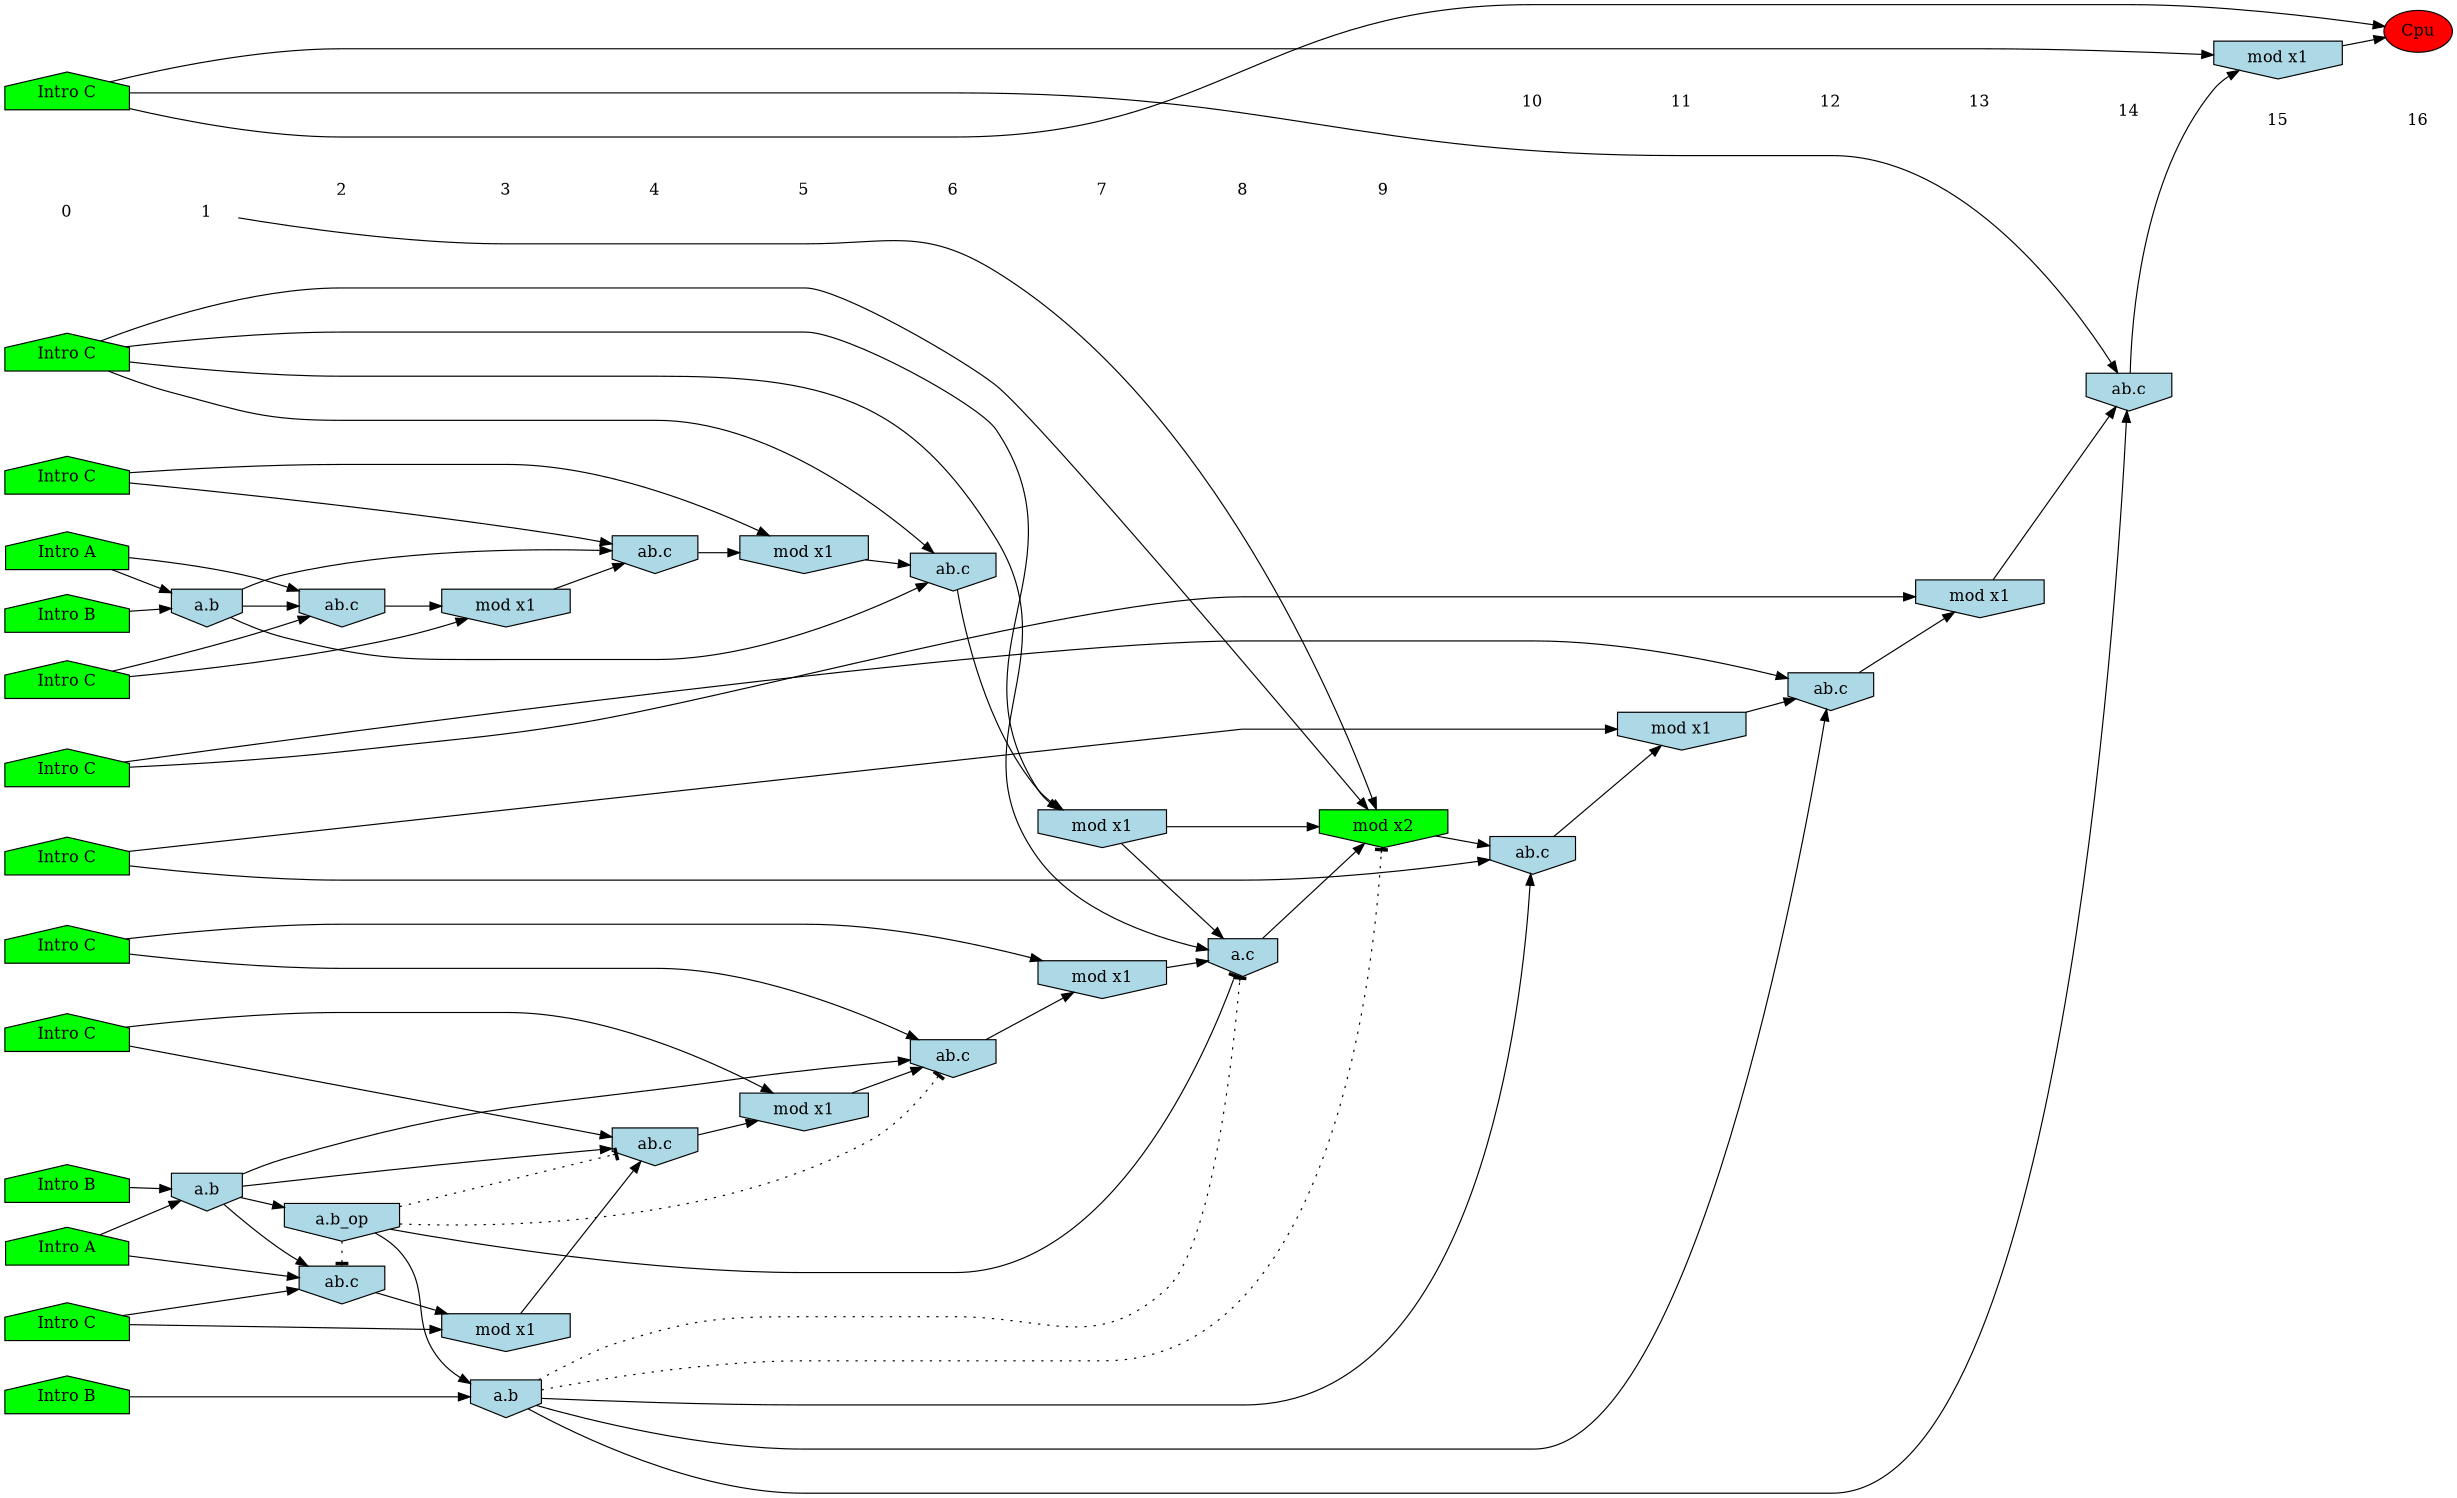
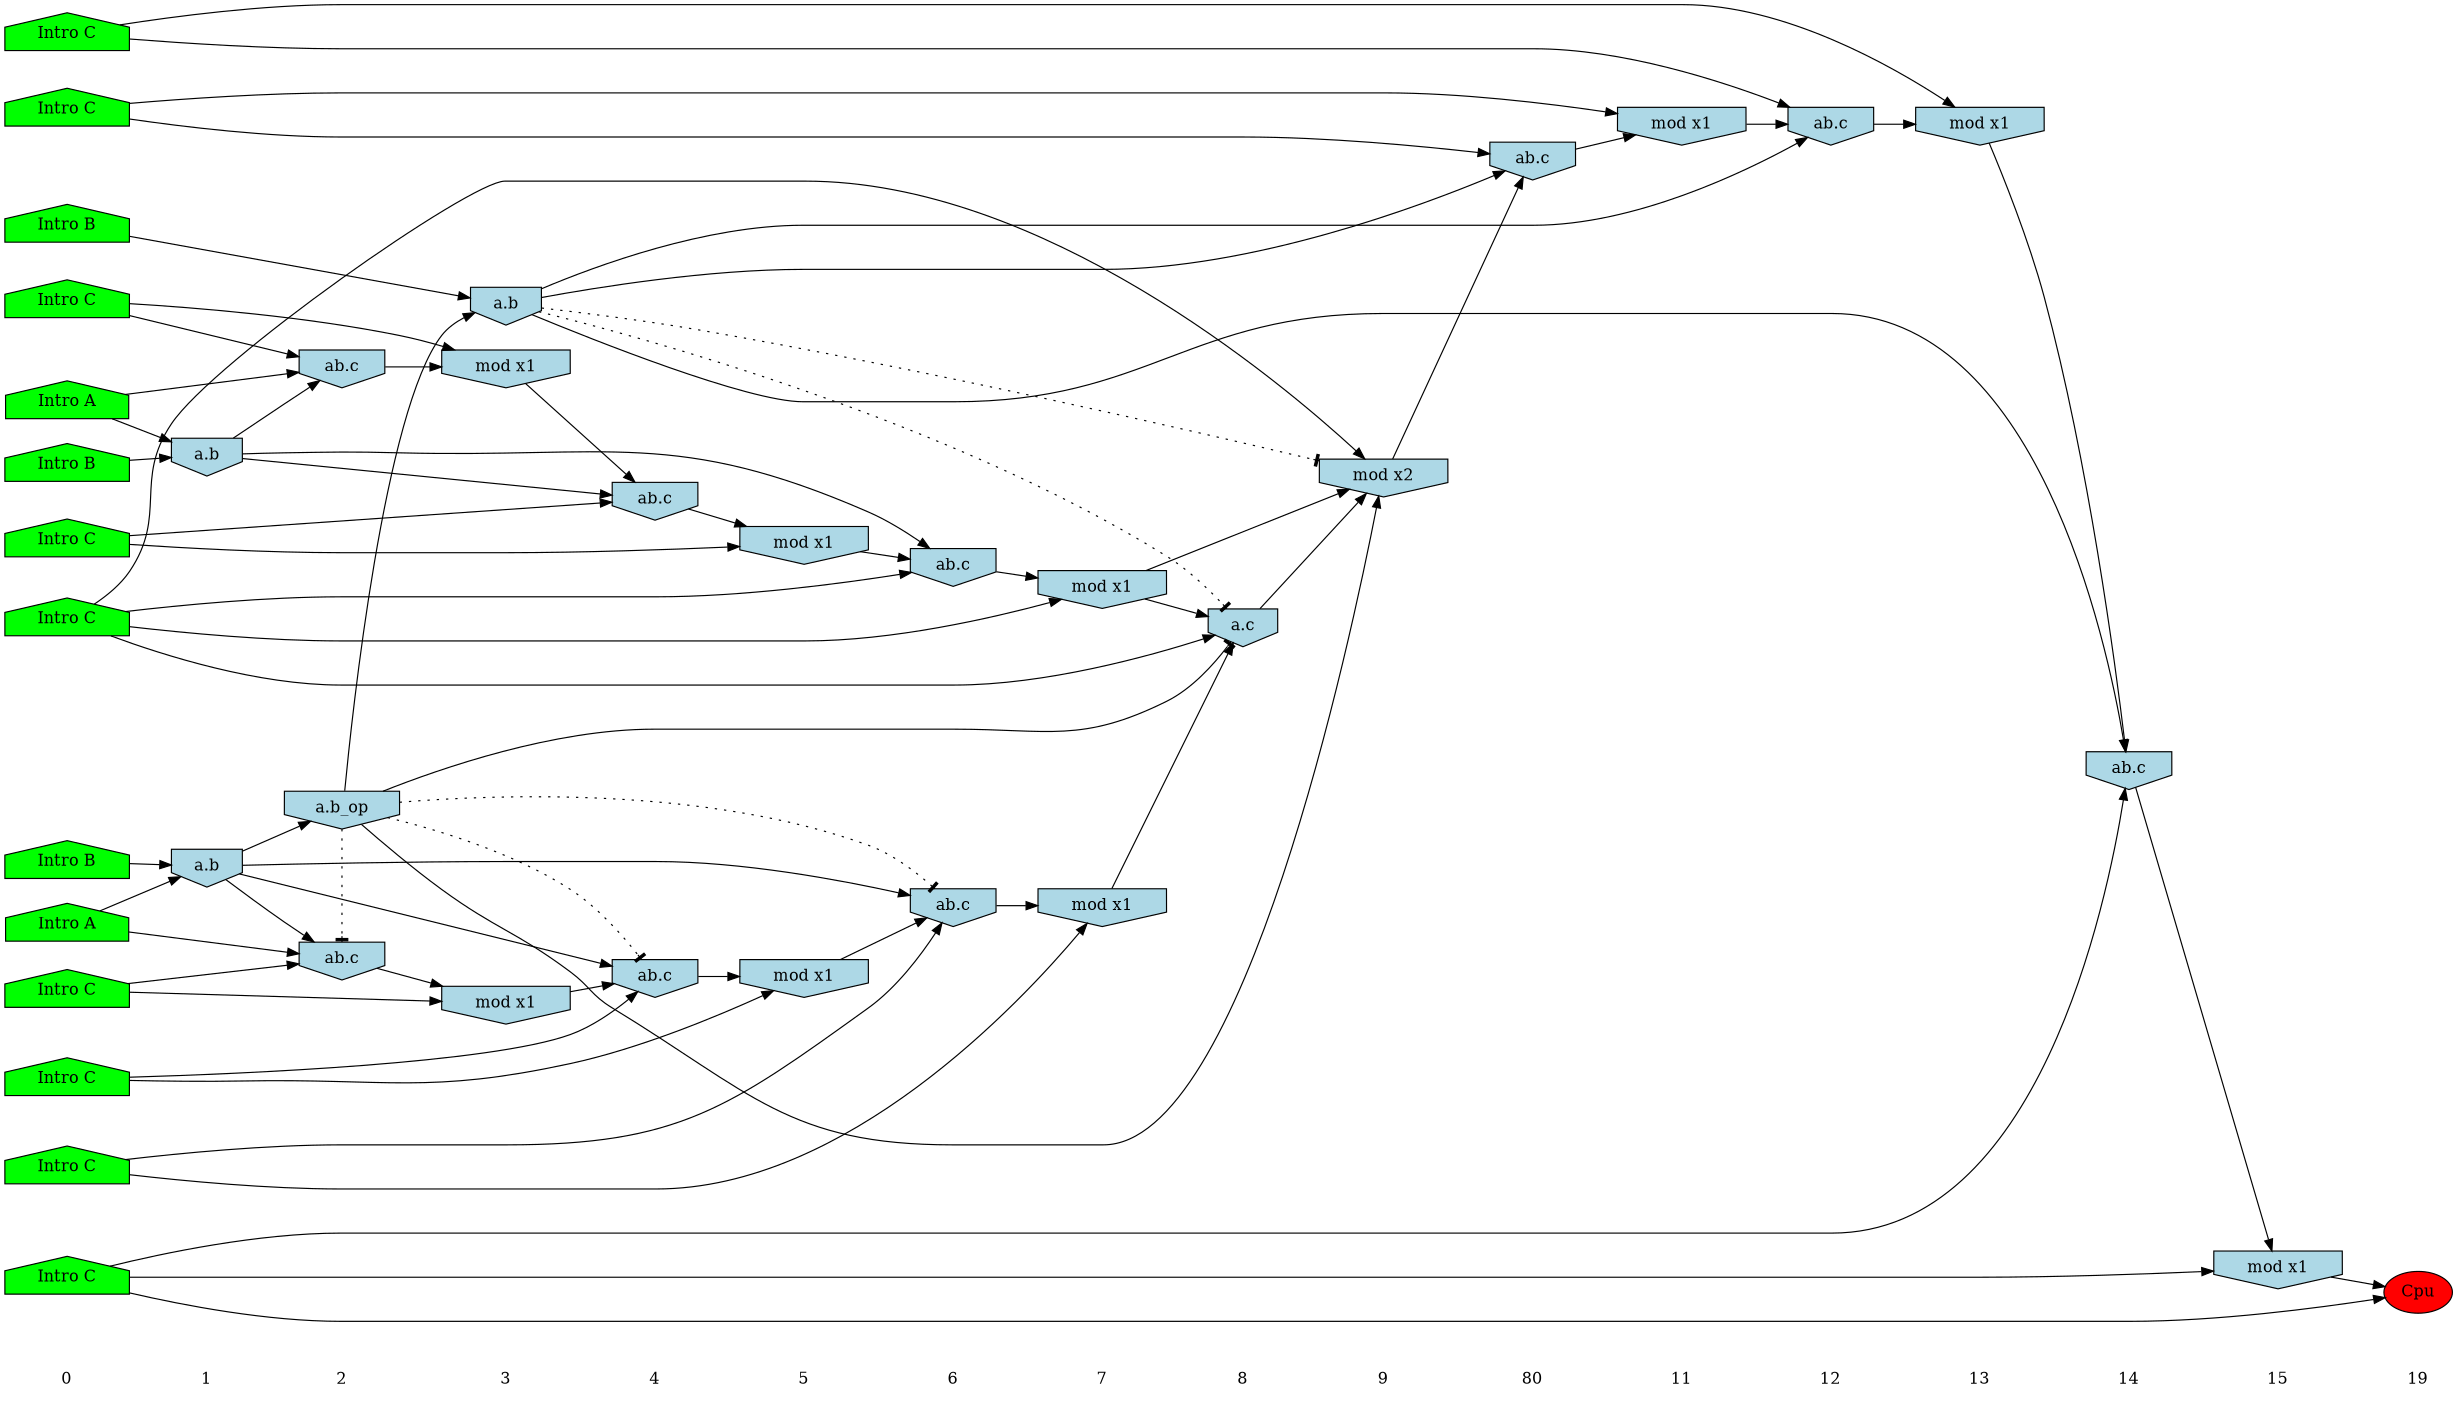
node "10": label "10" -> "80"
node "16": label "16" -> "19"
edge "1" -> "mod x2": now "a.b_op" -> "mod x2"
node "mod x2": fillcolor green -> lightblue
